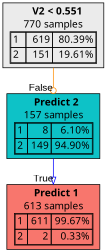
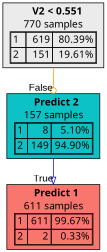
node "Predict 2": text "6.10%" -> "5.10%"
node "Predict 1": text "613 samples" -> "611 samples"
